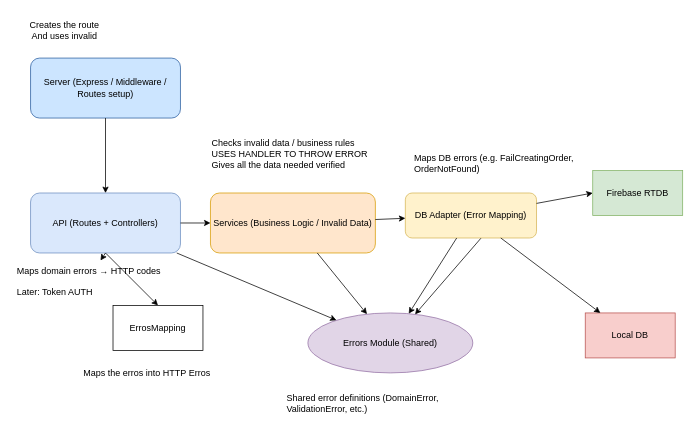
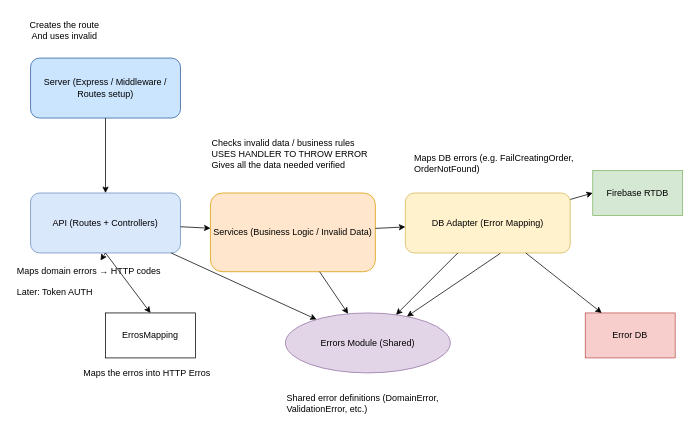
node "DB Adapter (Error Mapping)": size 131x45 -> 165x60
node "Services (Business Logic / Invalid Data)": size 165x60 -> 165x79
node "ErrosMapping": moved (158, 328) -> (150, 336)
node "Local DB": label "Local DB" -> "Error DB"
node "Errors Module (Shared)": moved (390, 343) -> (368, 343)
